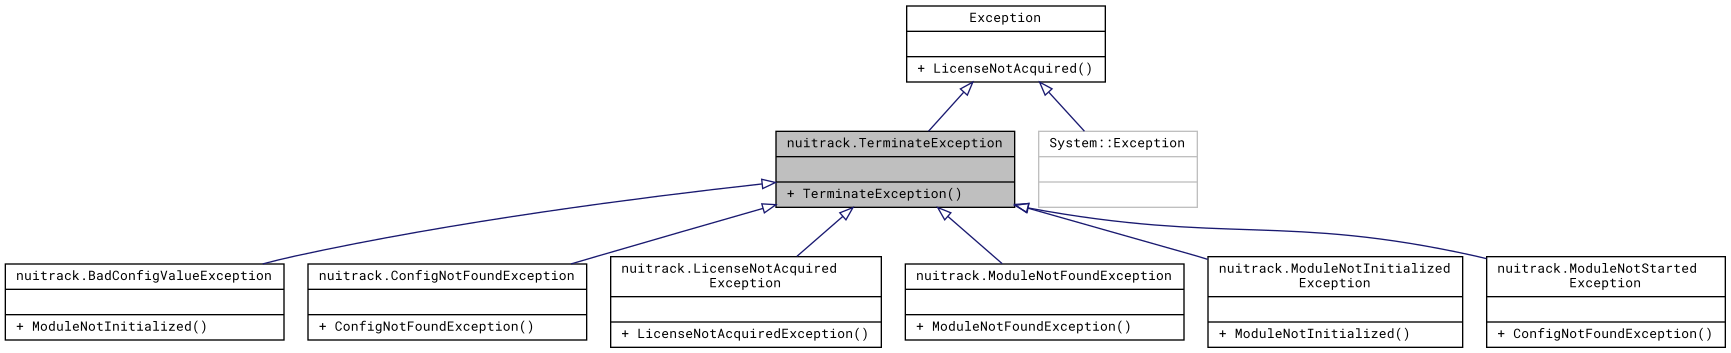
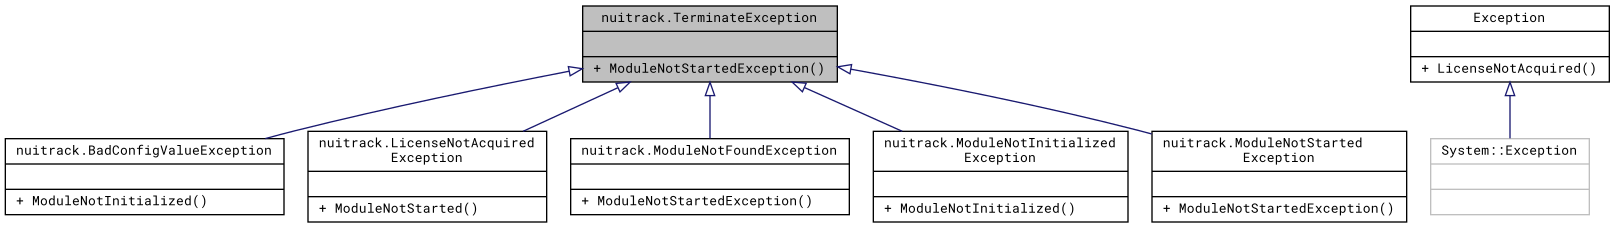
edge "nuitrack.TerminateException" -> "Exception": removed
node "nuitrack.TerminateException": text "+ TerminateException()" -> "+ ModuleNotStartedException()"
node "nuitrack.ConfigNotFoundException": removed
node "nuitrack.ModuleNotFoundException": text "+ ModuleNotFoundException()" -> "+ ModuleNotStartedException()"
node "nuitrack.LicenseNotAcquired": text "+ LicenseNotAcquiredException()" -> "+ ModuleNotStarted()"
node "nuitrack.ModuleNotStarted": text "+ ConfigNotFoundException()" -> "+ ModuleNotStartedException()"
